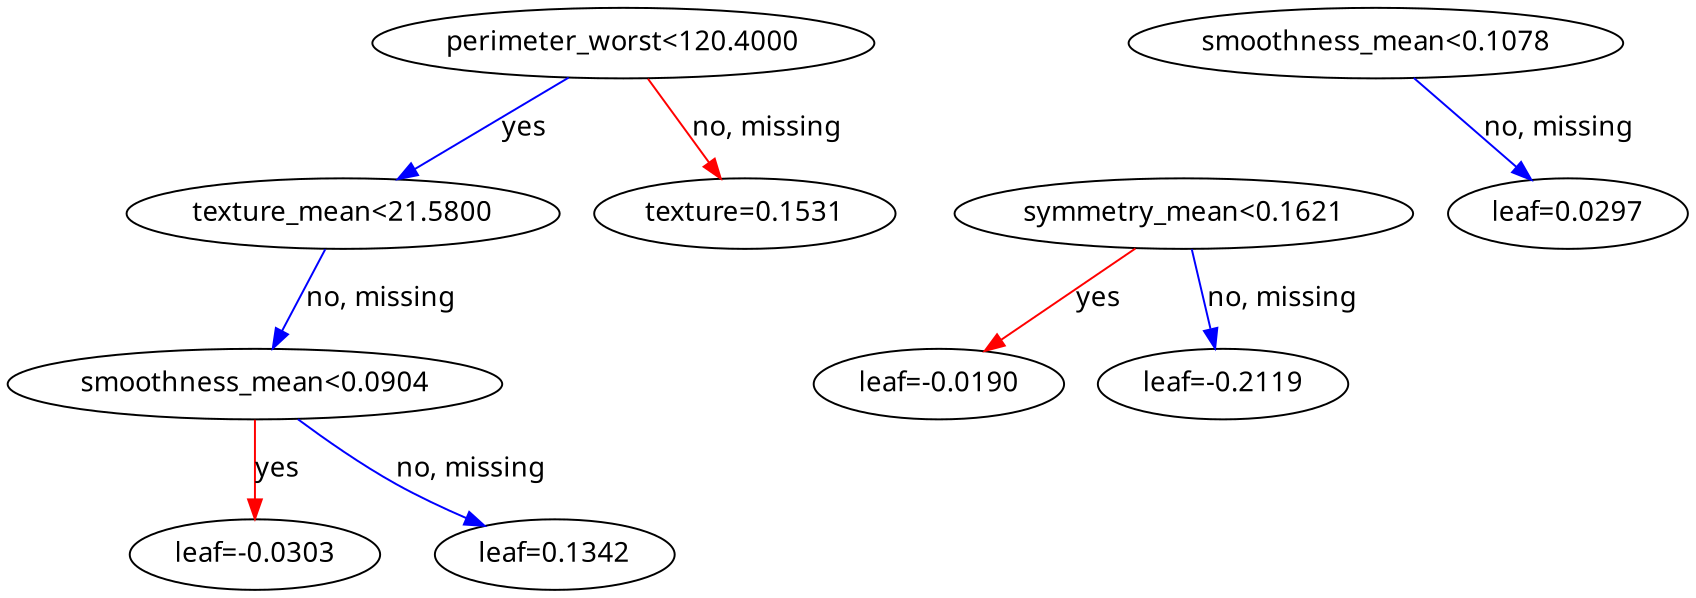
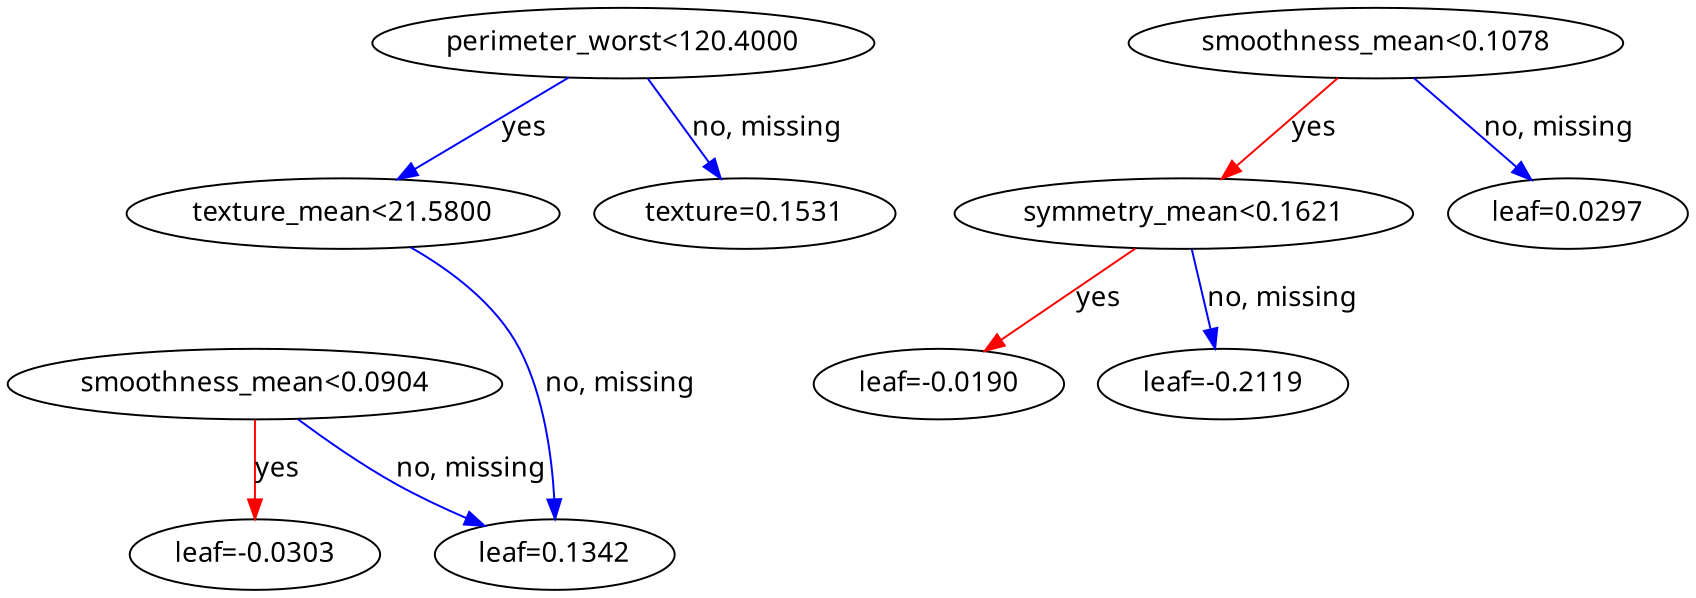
edge "perimeter_worst<120.4000" -> "texture=0.1531": color #ff0000 -> #0000ff
edge "smoothness_mean<0.1078" -> "symmetry_mean<0.1621": added, label "yes"
edge "texture_mean<21.5800" -> "smoothness_mean<0.0904": now "texture_mean<21.5800" -> "leaf=0.1342"
